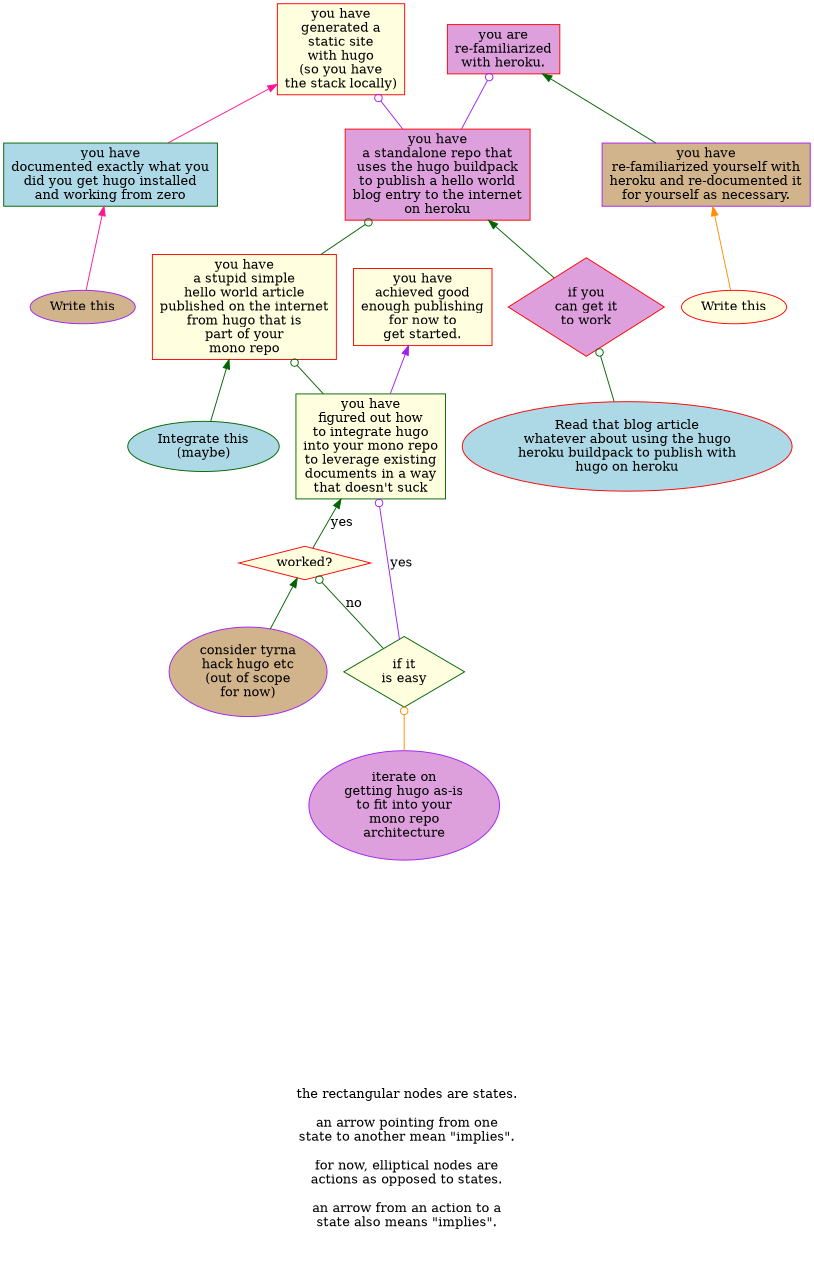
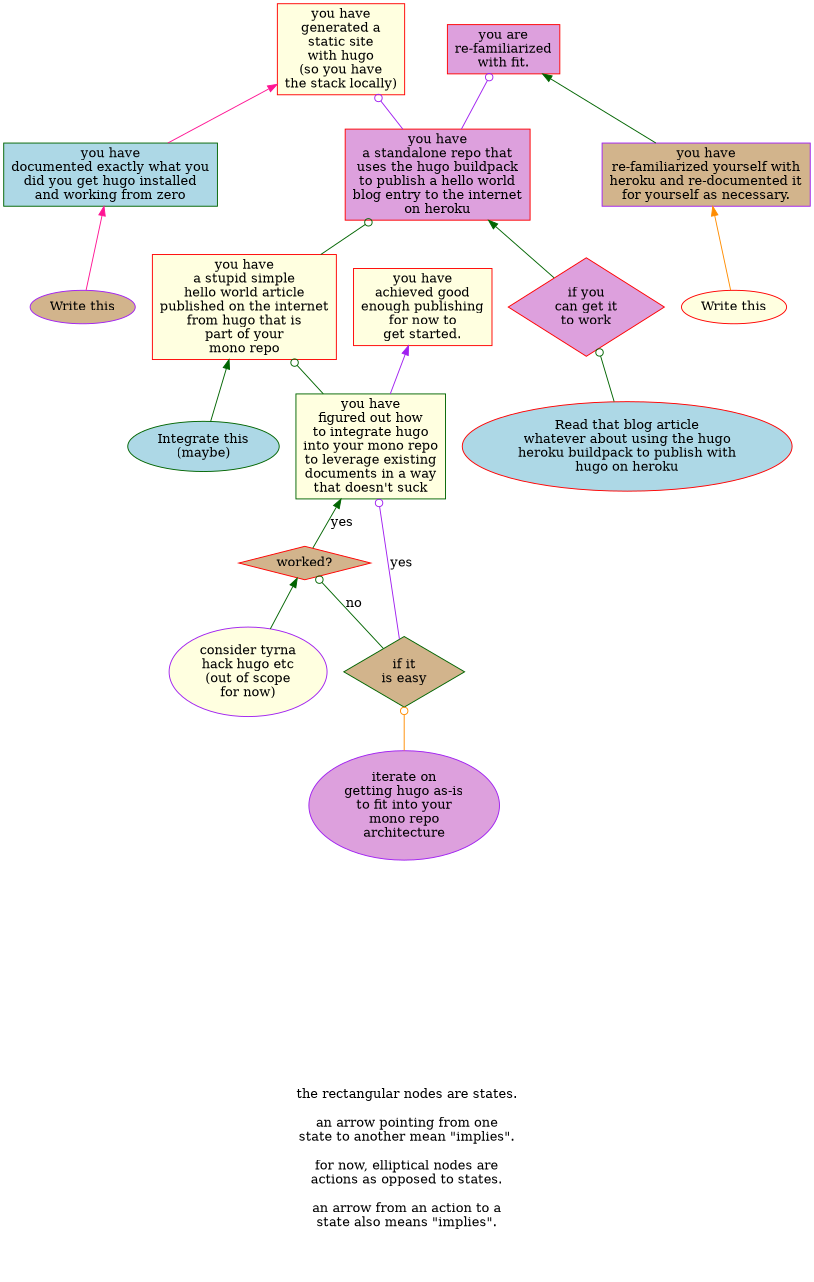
node "you are re-familiarized with heroku.": label "you are re-familiarized with heroku." -> "you are re-familiarized with fit."
node "worked?": fillcolor lightyellow -> tan
node "consider tyrna hack hugo etc (out of scope for now)": fillcolor tan -> lightyellow
node "if it is easy": fillcolor lightyellow -> tan
